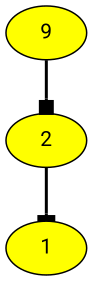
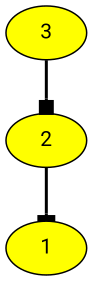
node "9": label "9" -> "3"
